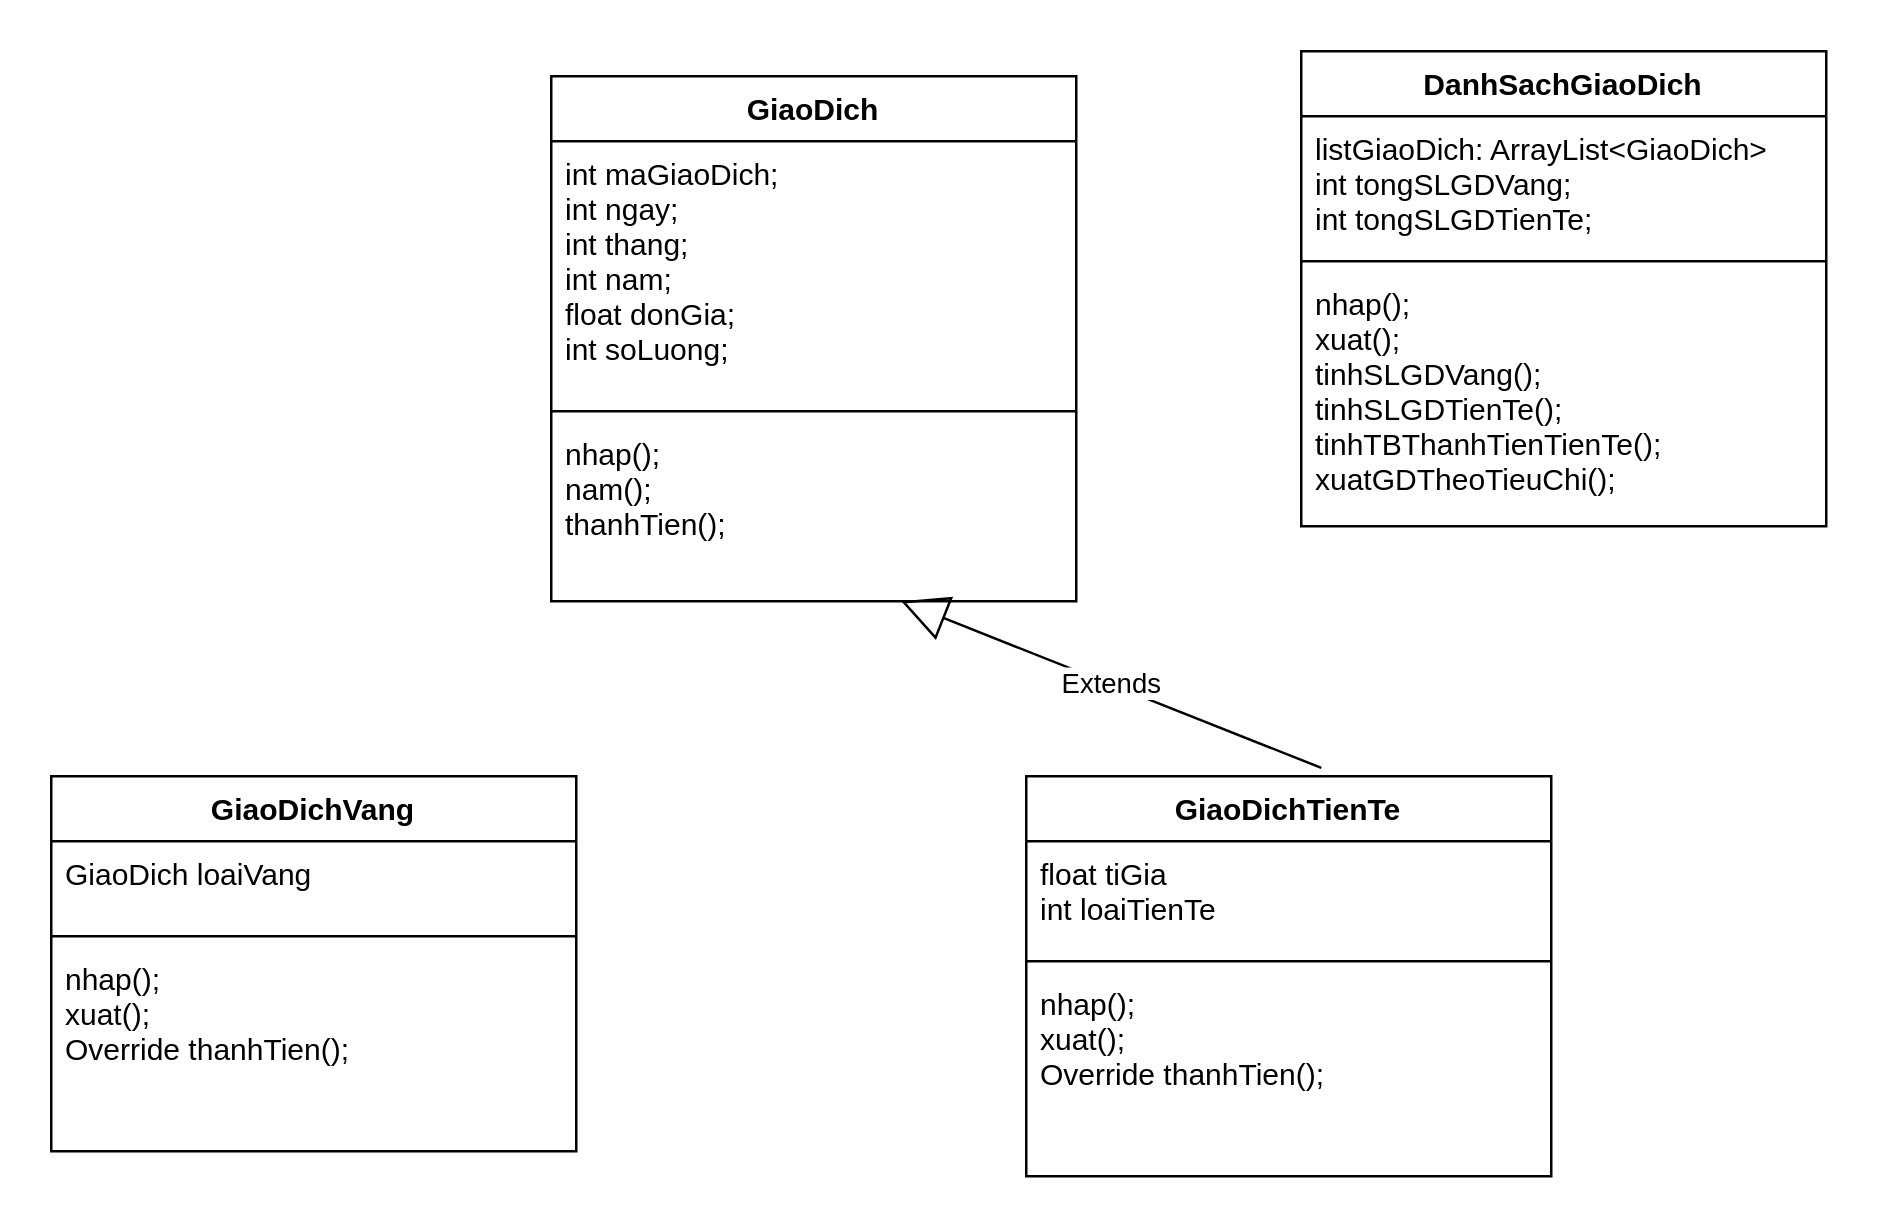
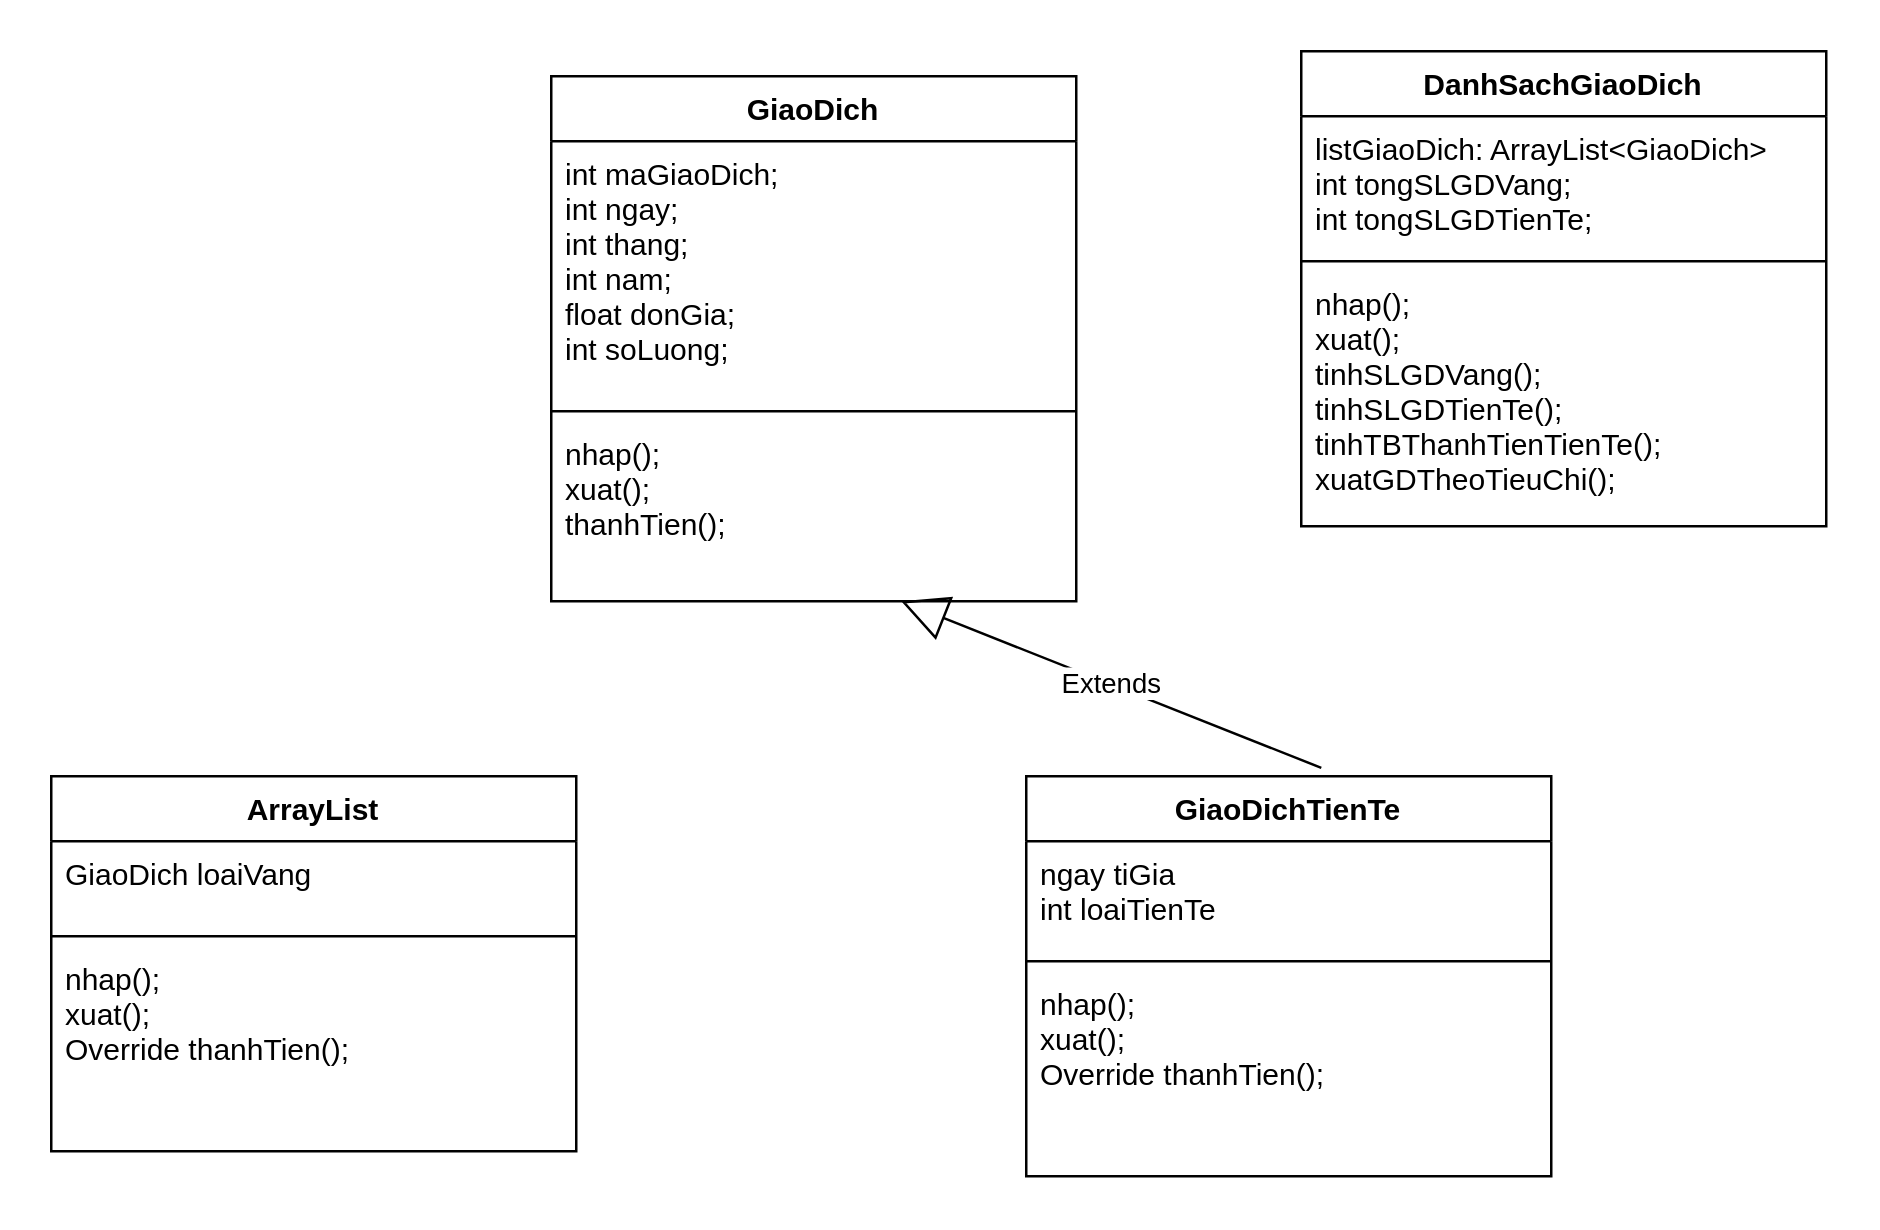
node "nhap(); nam(); thanhTien();": label "nhap(); nam(); thanhTien();" -> "nhap(); xuat(); thanhTien();"
node "GiaoDichVang": label "GiaoDichVang" -> "ArrayList"
node "float tiGia int loaiTienTe": label "float tiGia int loaiTienTe" -> "ngay tiGia int loaiTienTe"
